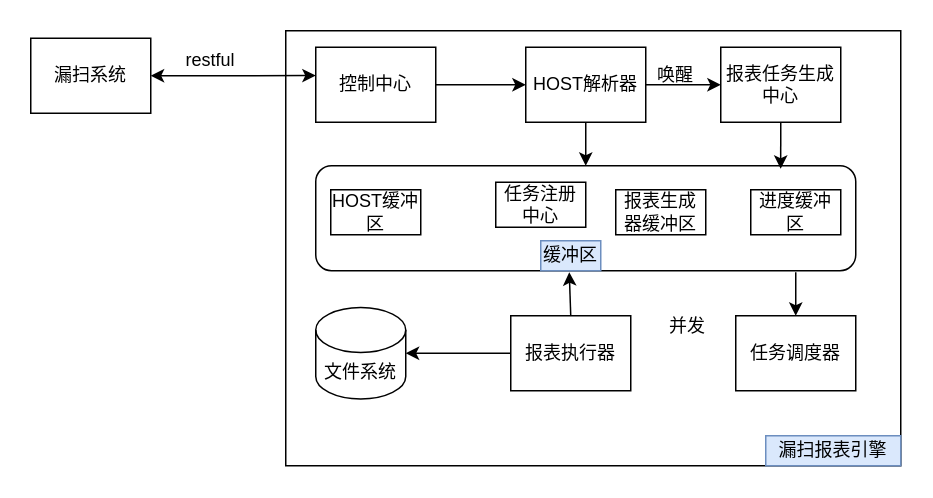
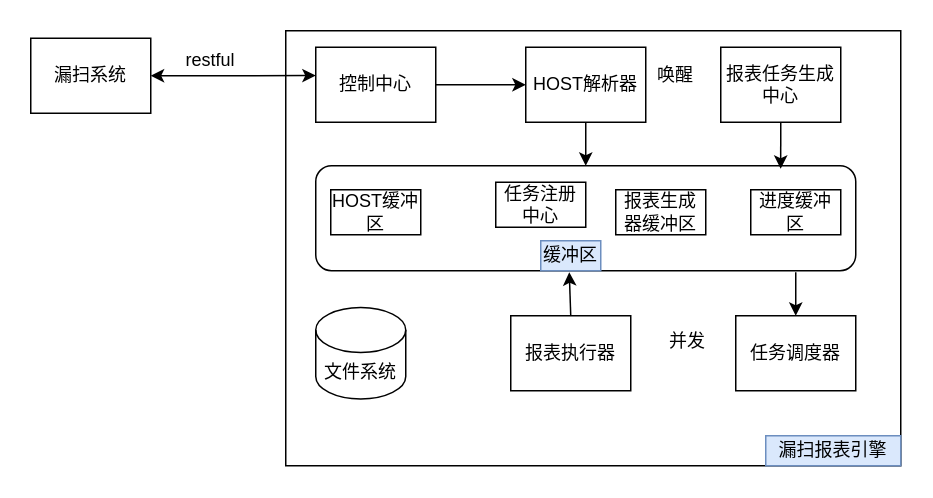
edge "HOST解析器" -> "报表任务生成中心": removed
node "并发": moved (688, 326) -> (688, 341)
edge "报表执行器" -> "文件系统": removed
